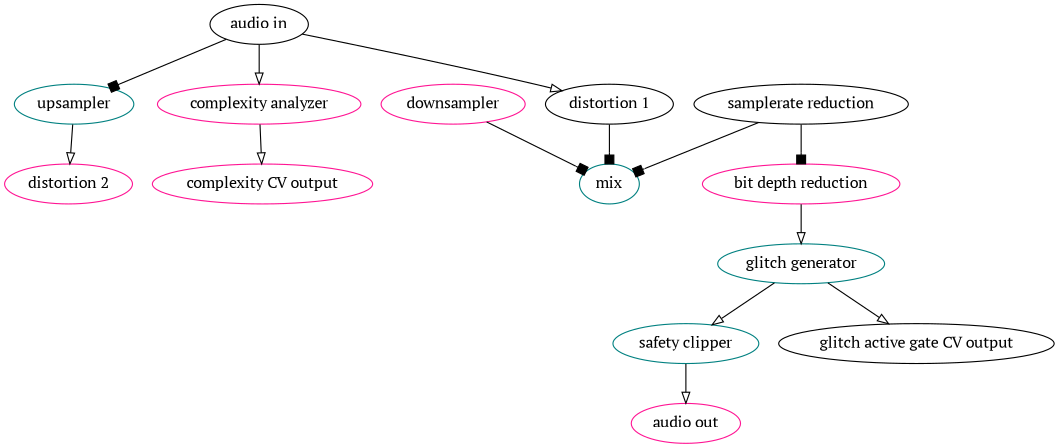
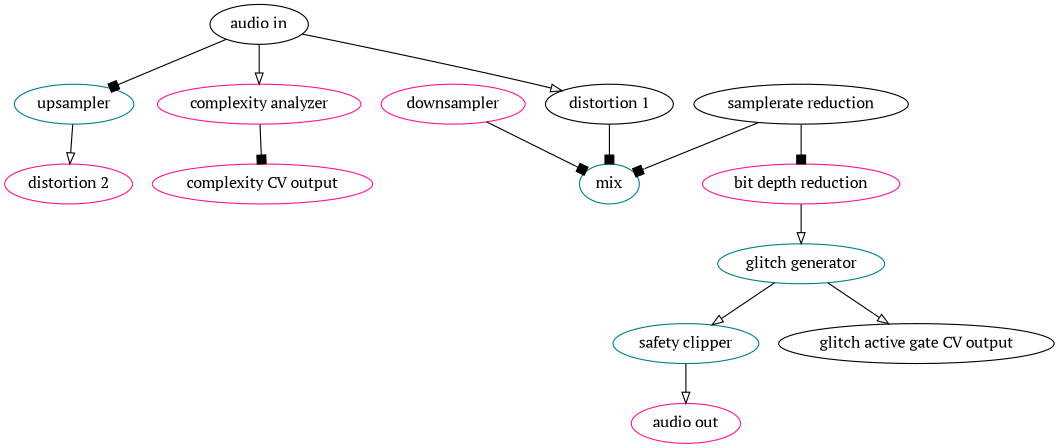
edge "complexity analyzer" -> "complexity CV output": arrowhead onormal -> box
